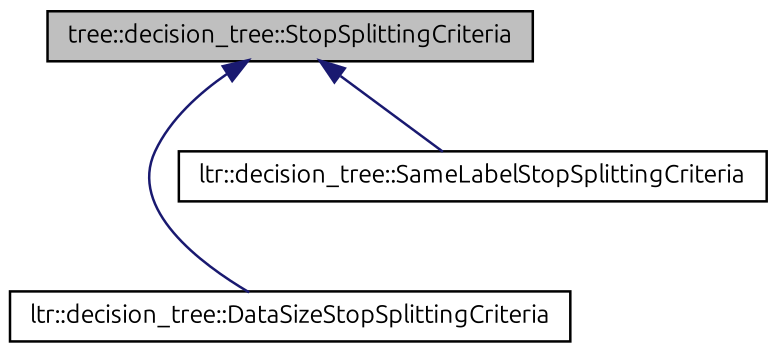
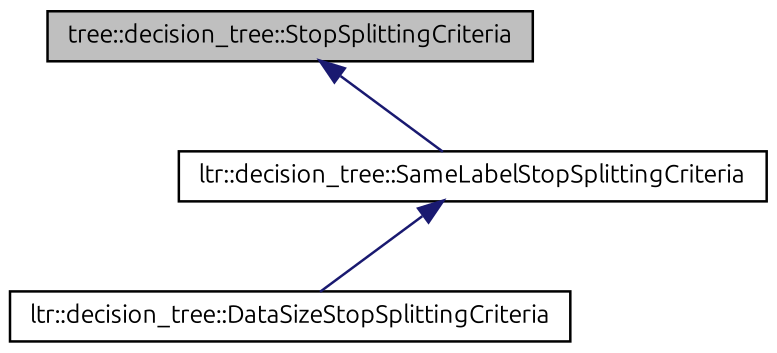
edge "ltr::decision_tree::DataSizeStopSplittingCriteria" -> "tree::decision_tree::StopSplittingCriteria": now "ltr::decision_tree::DataSizeStopSplittingCriteria" -> "ltr::decision_tree::SameLabelStopSplittingCriteria"
